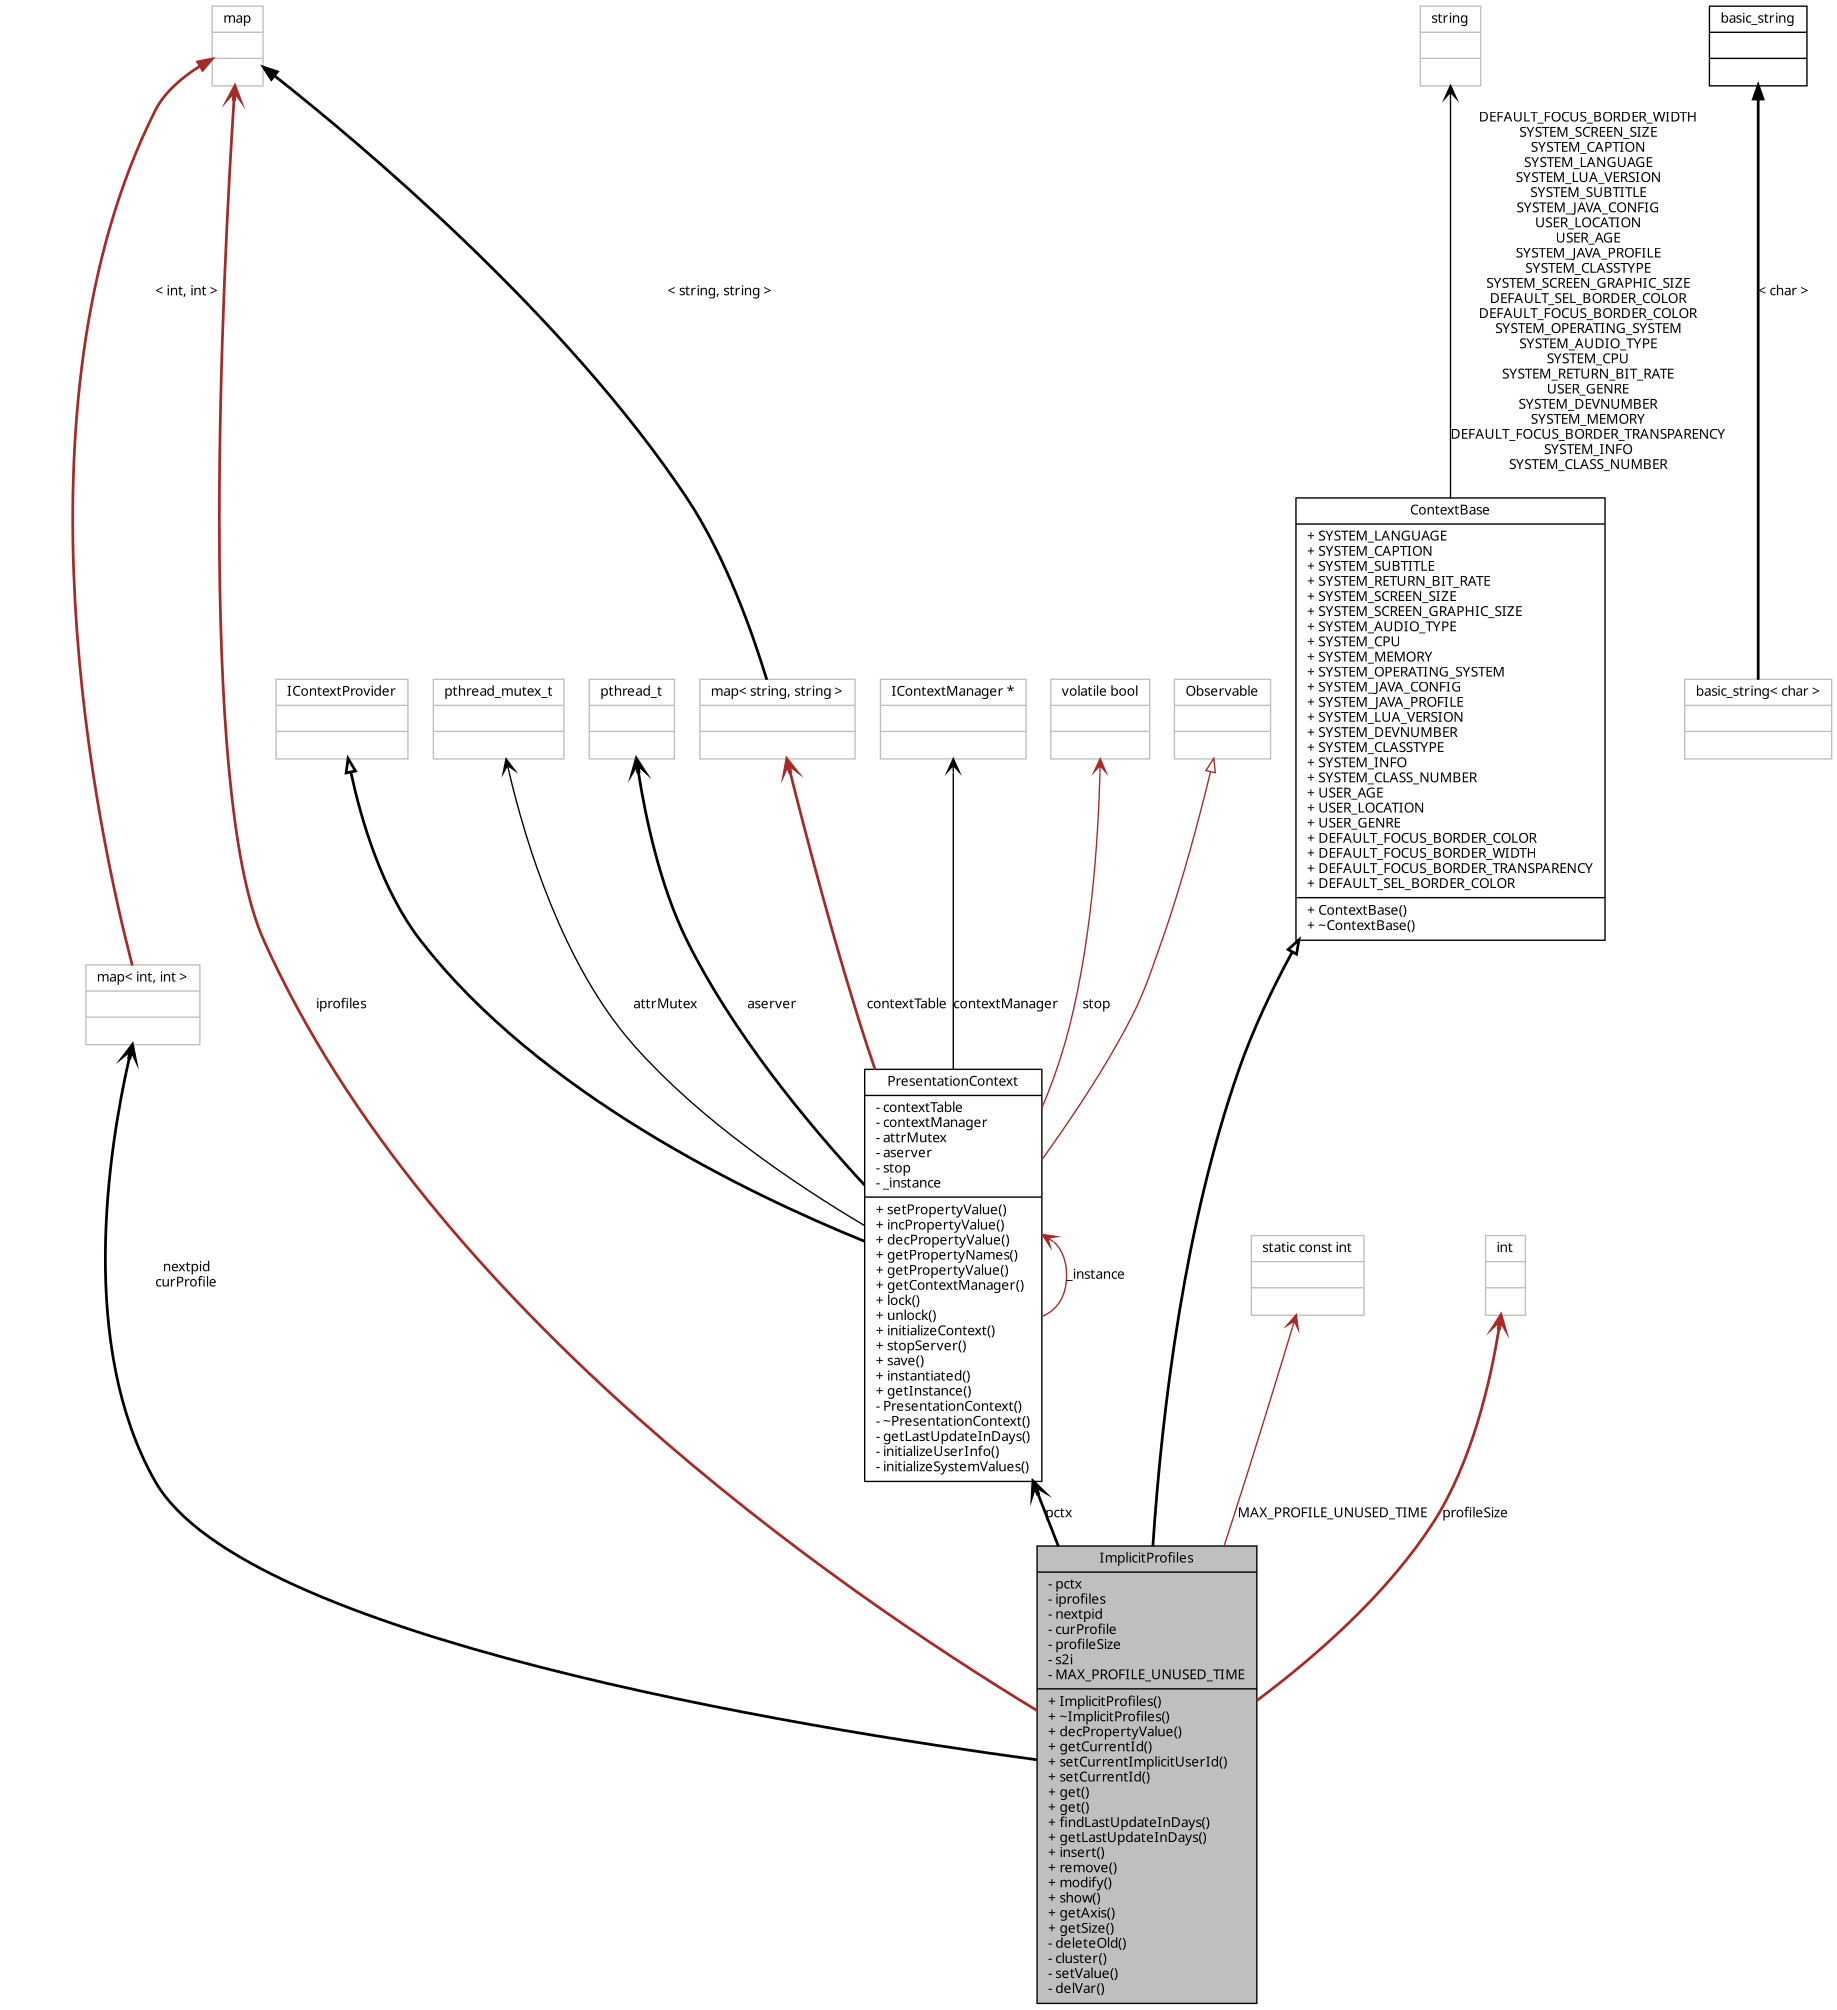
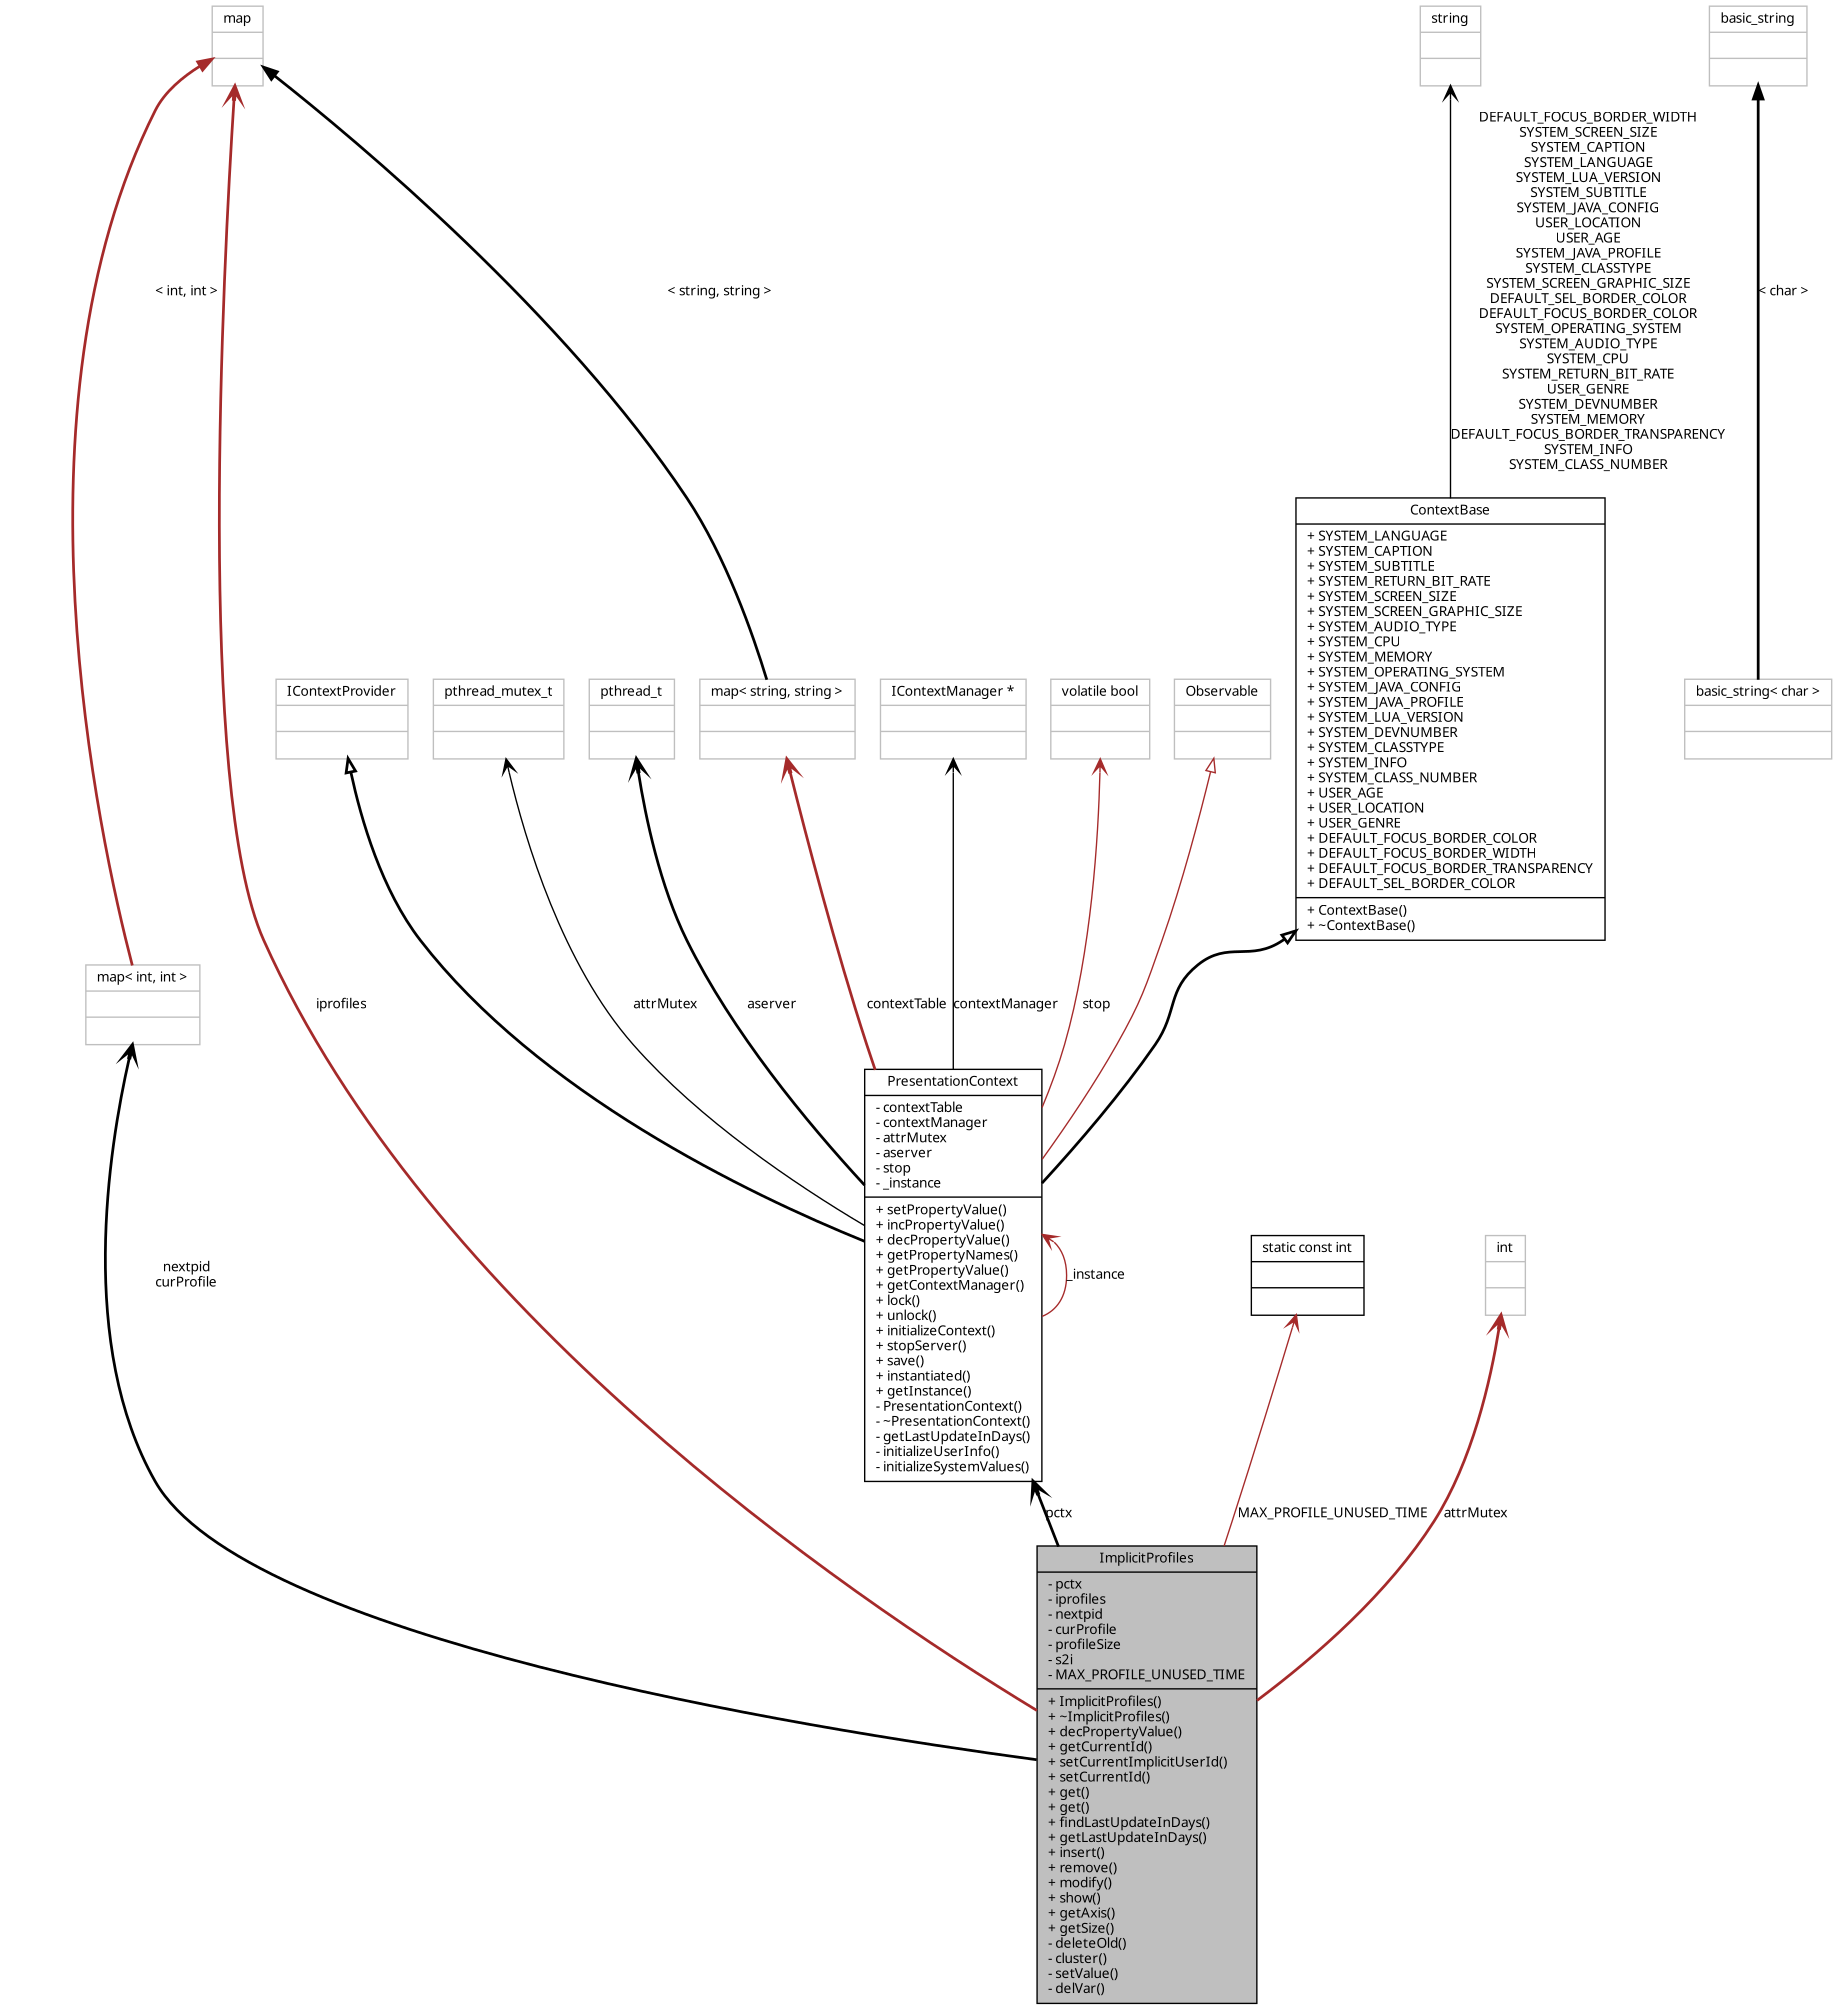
node "basic_string": color black -> grey75
edge "ImplicitProfiles" -> "ContextBase": now "PresentationContext" -> "ContextBase"
node "static const int": color grey75 -> black
edge "ImplicitProfiles" -> "int": label "profileSize" -> "attrMutex"
